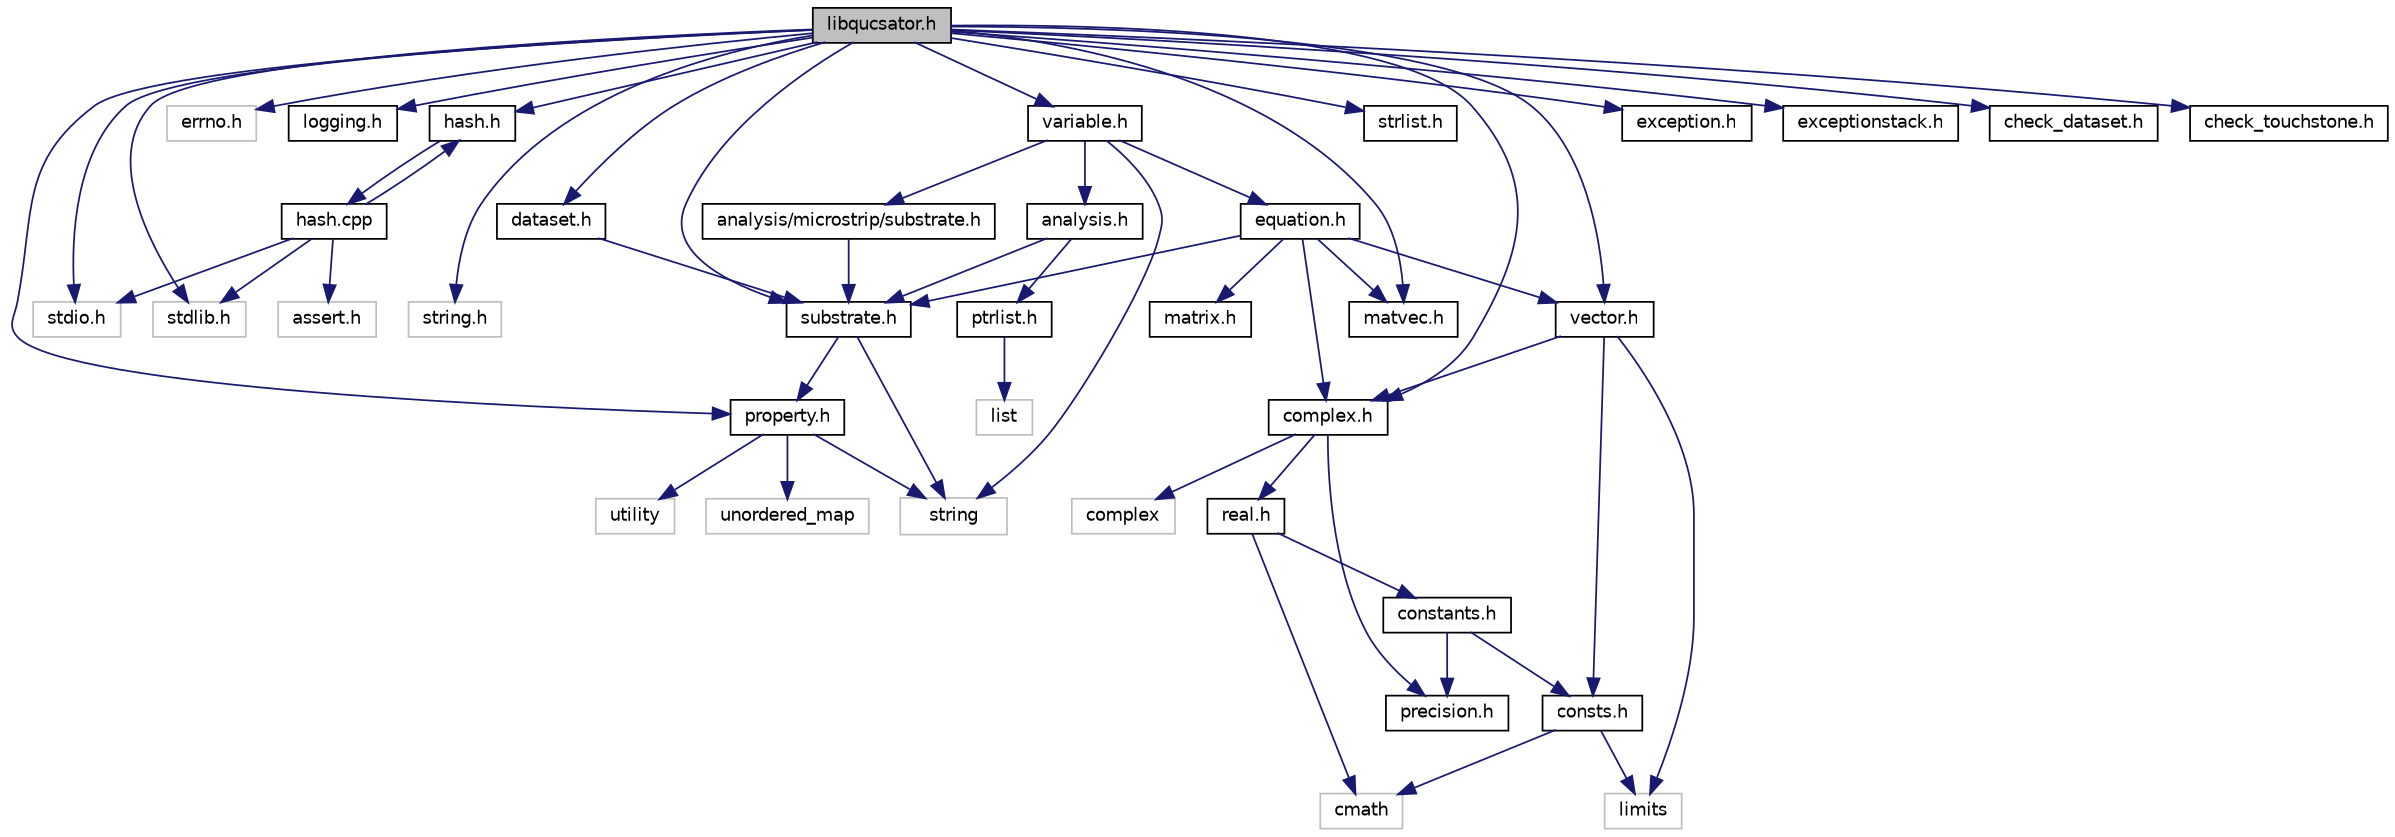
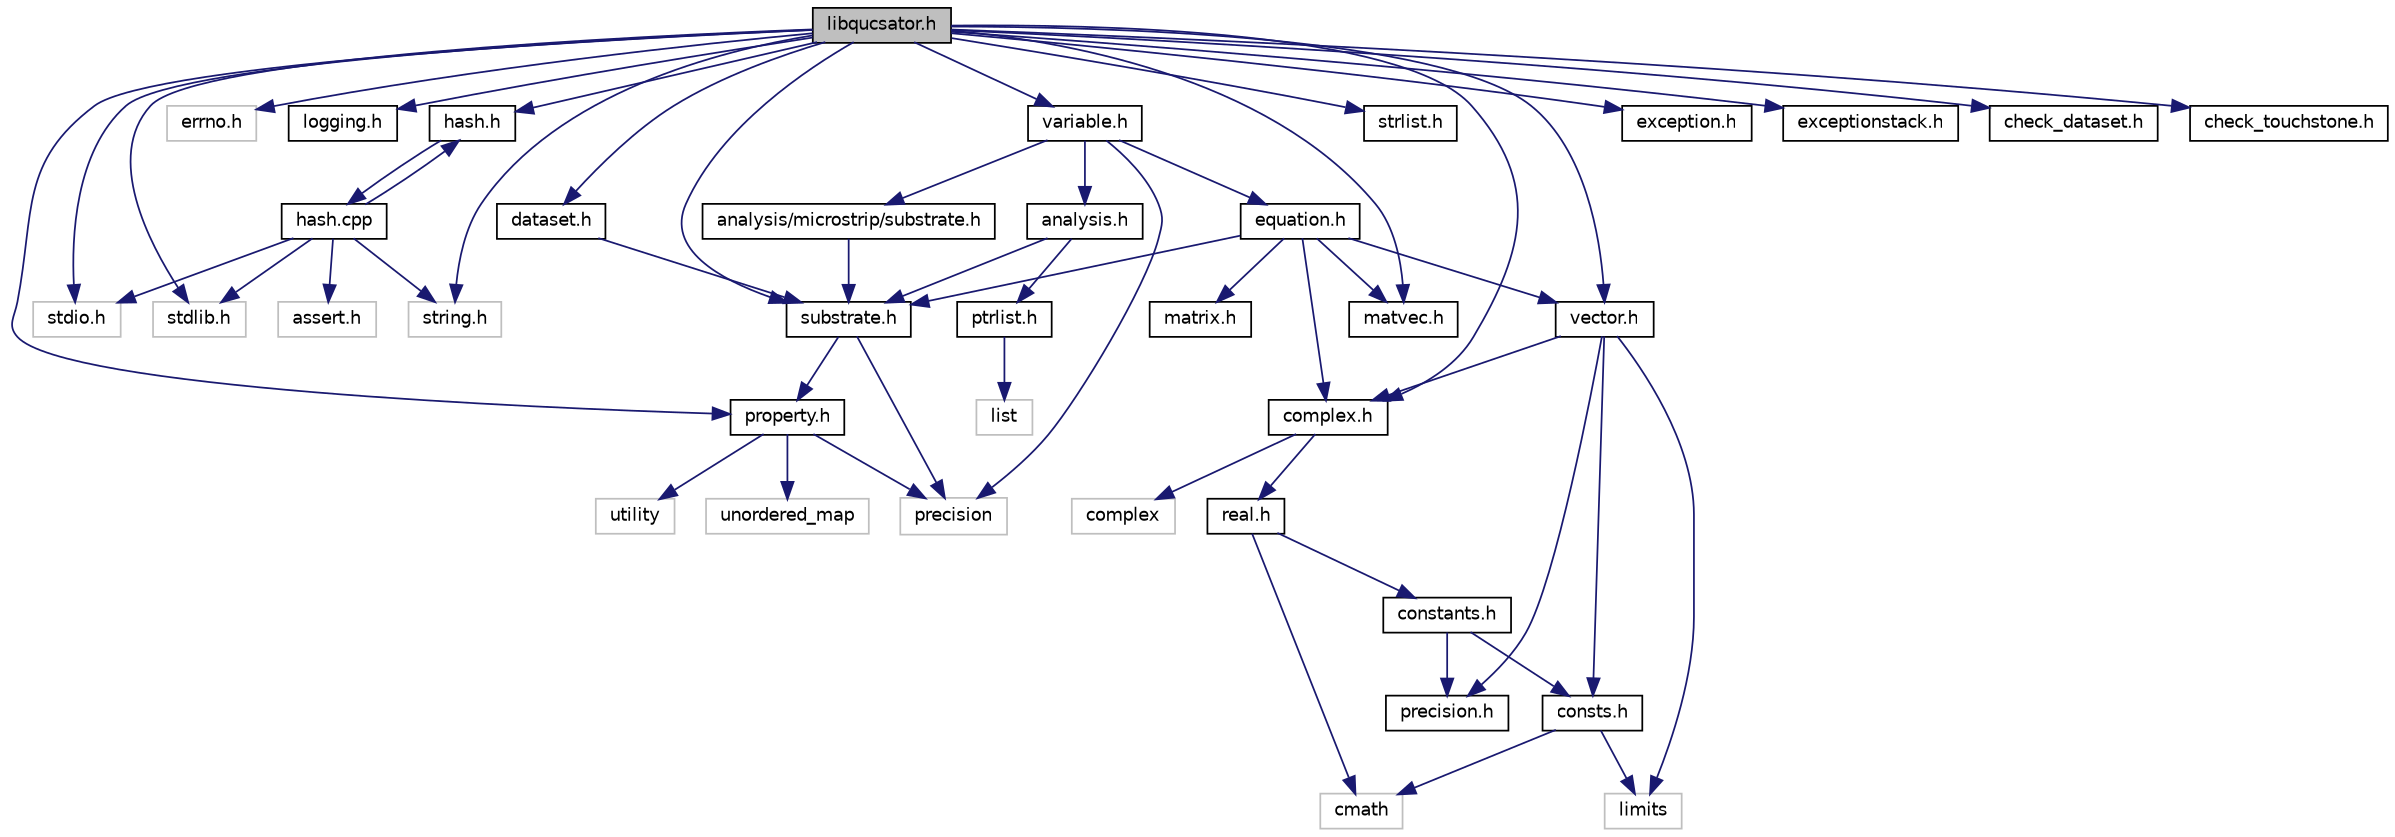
edge "hash.cpp" -> "string.h": added
node "string": label "string" -> "precision"
edge "complex.h" -> "precision.h": now "vector.h" -> "precision.h"
